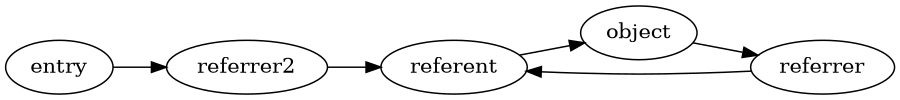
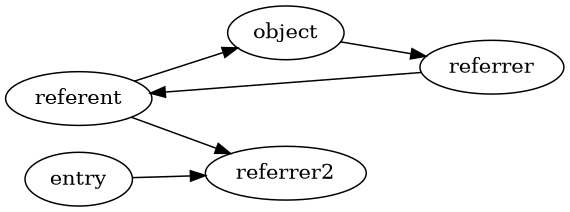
edge "referrer2" -> "referent": reversed
